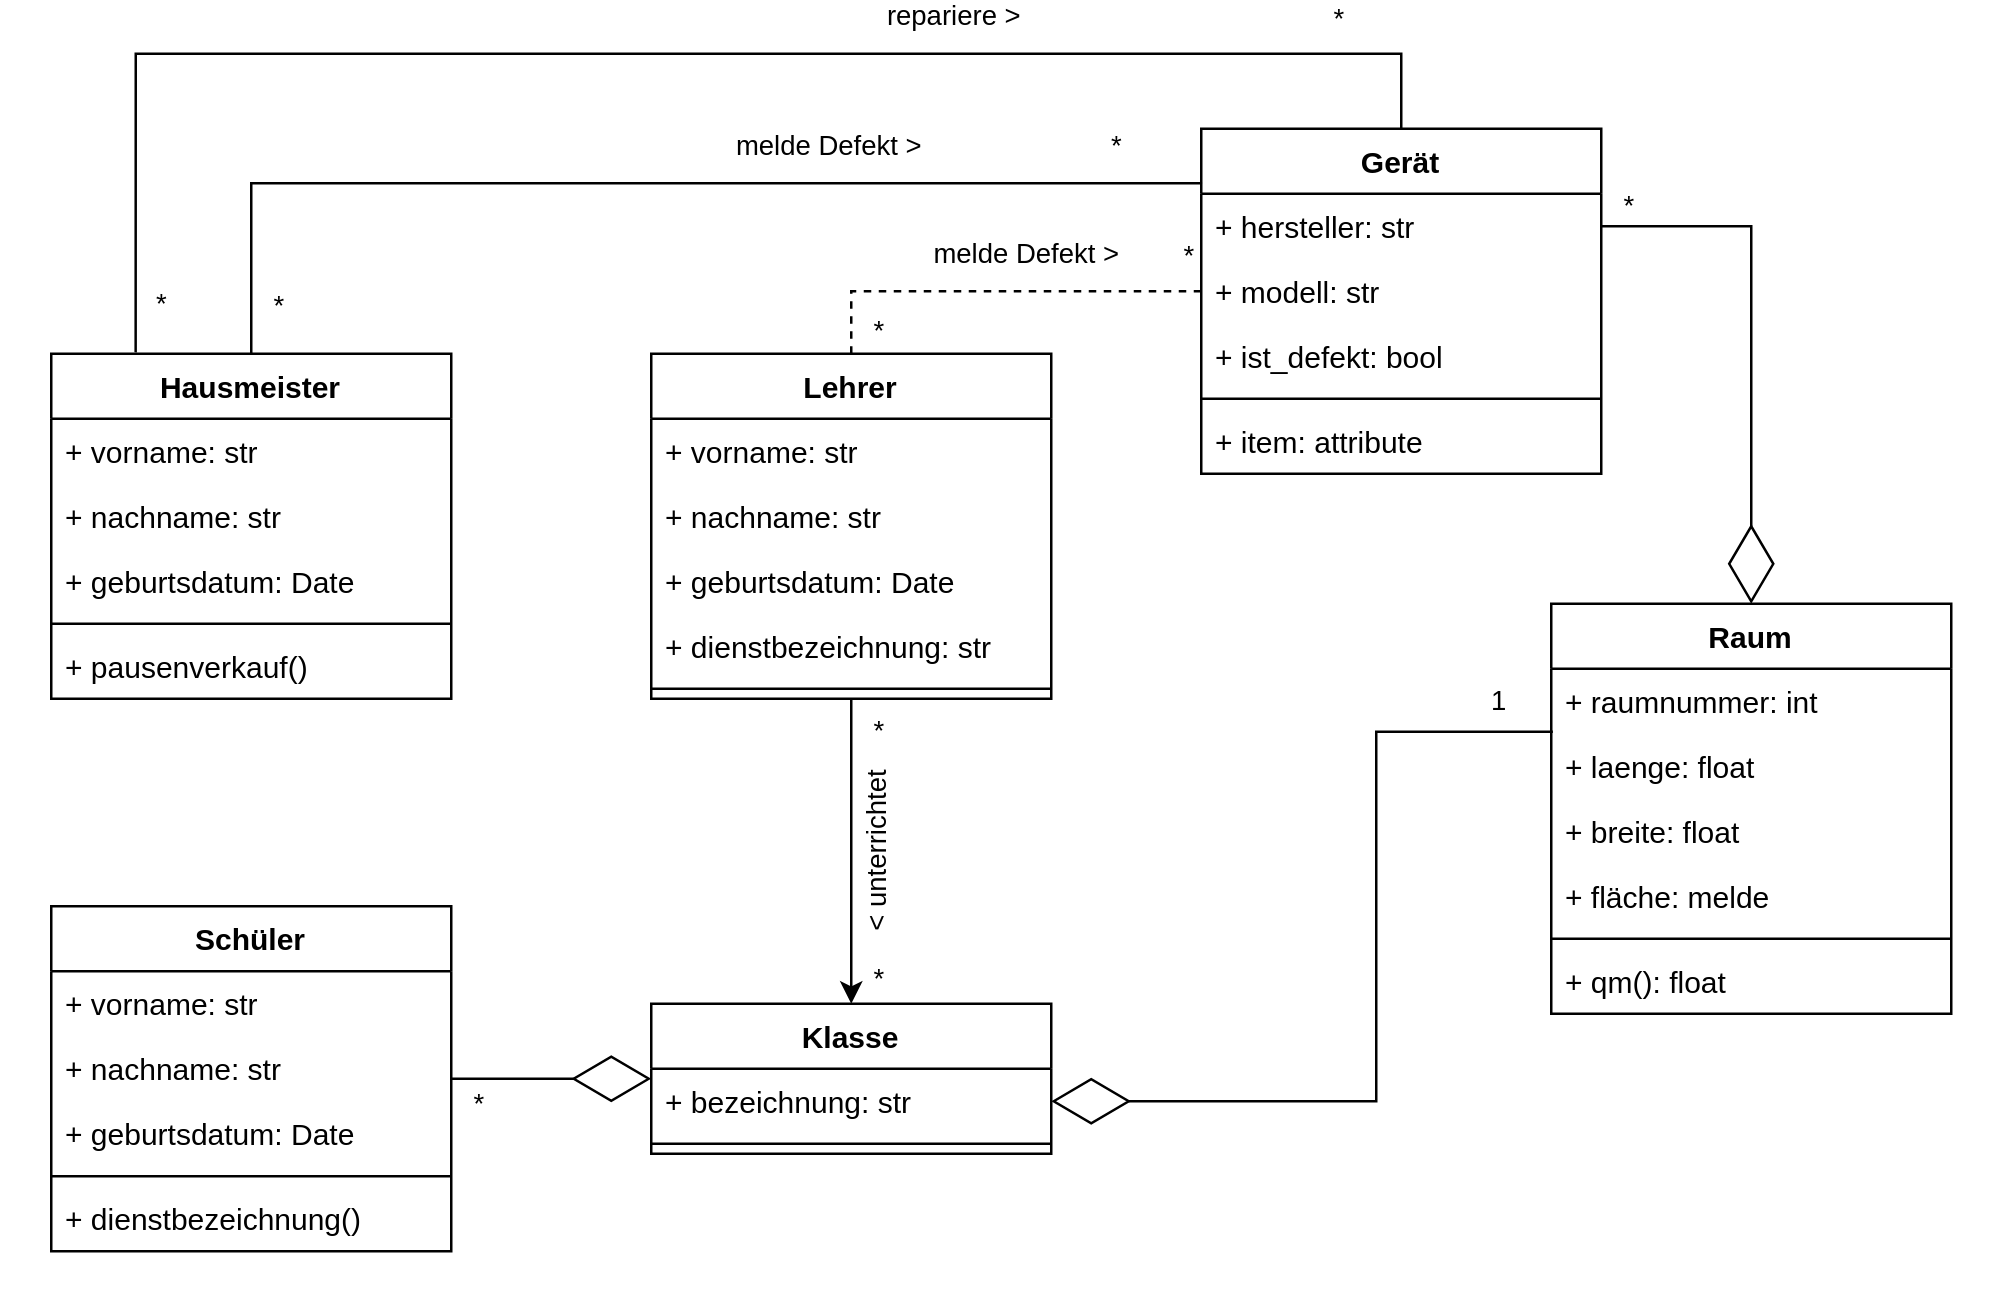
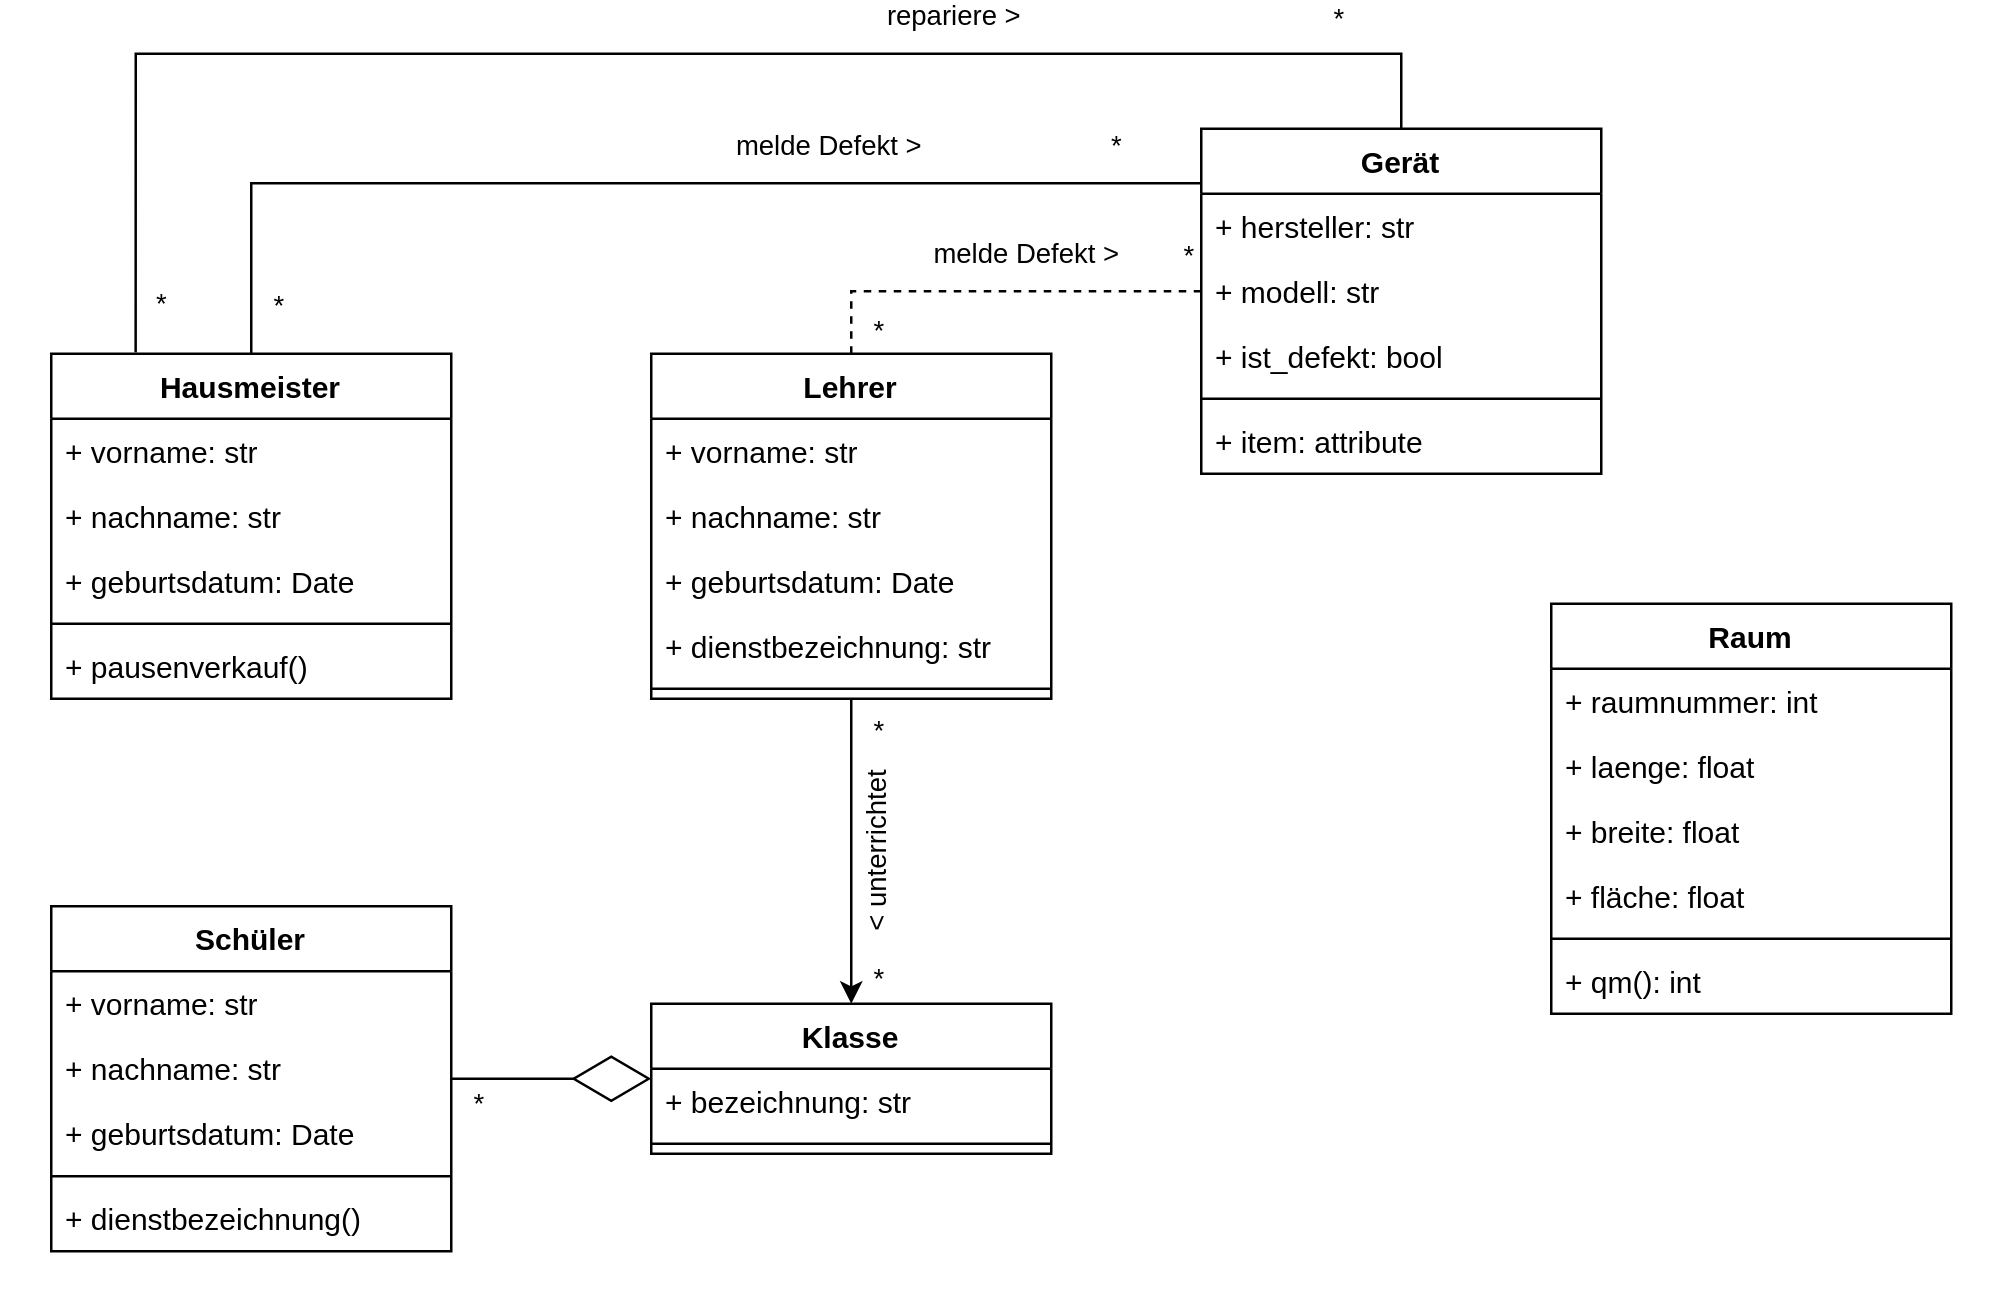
edge "+ hersteller: str" -> "Raum": removed, label "*"
node "+ fläche: melde": label "+ fläche: melde" -> "+ fläche: float"
edge "+ raumnummer: int" -> "+ bezeichnung: str": removed, label "1"
node "+ qm(): float": label "+ qm(): float" -> "+ qm(): int"
